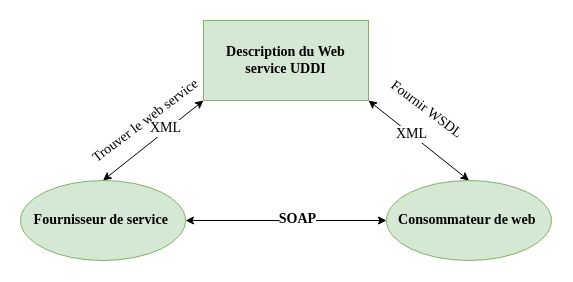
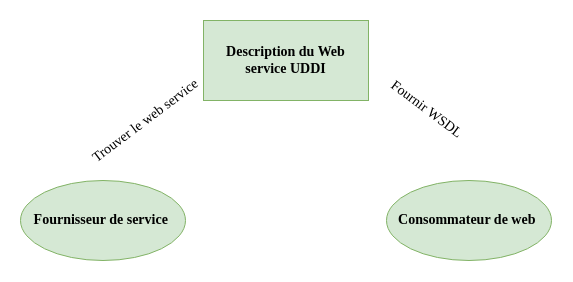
edge "Description du Web service UDDI" -- "Consommateur de web": removed, label "XML"
edge "Description du Web service UDDI" -- "Fournisseur de service": removed, label "XML"
edge "Fournisseur de service" -- "Consommateur de web": removed, label "SOAP"
